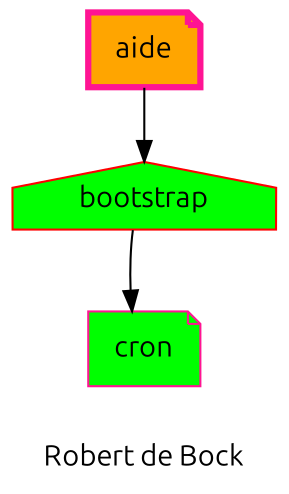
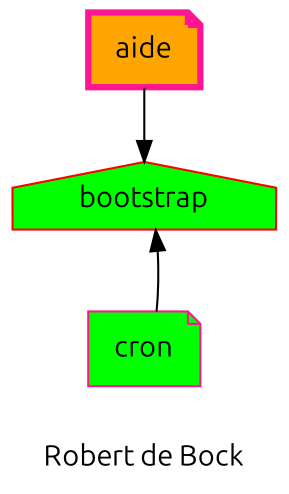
edge "bootstrap" -> "cron": reversed
